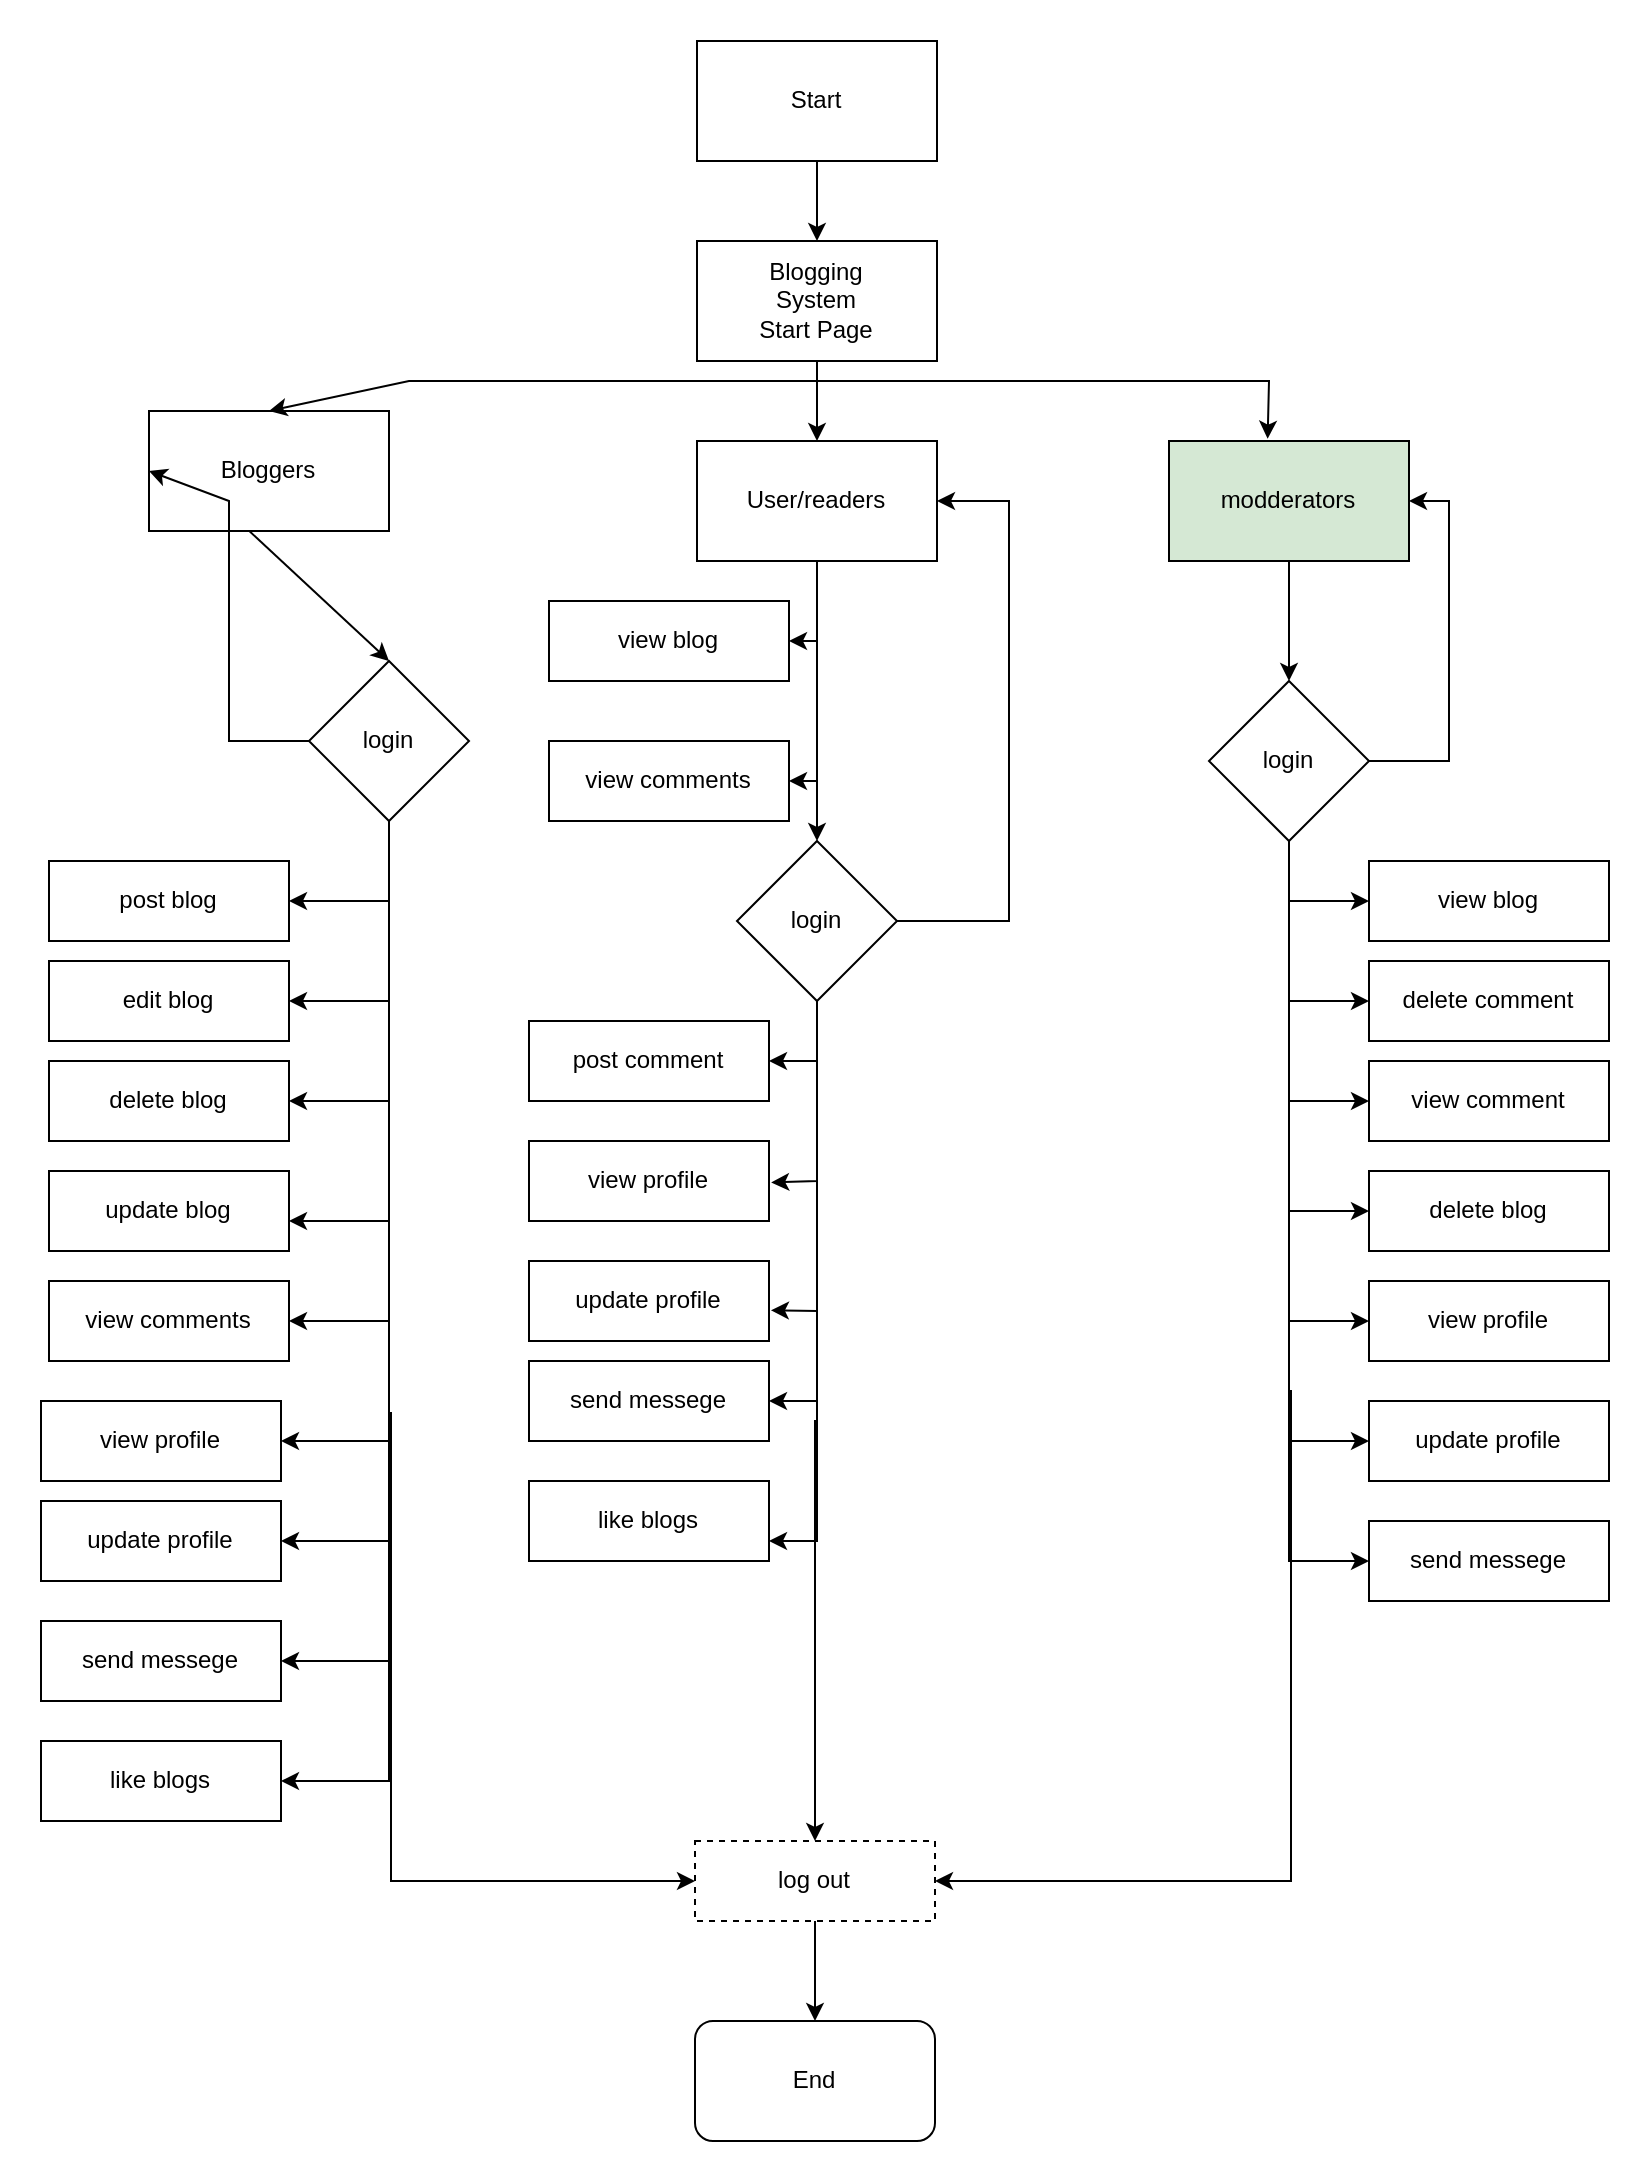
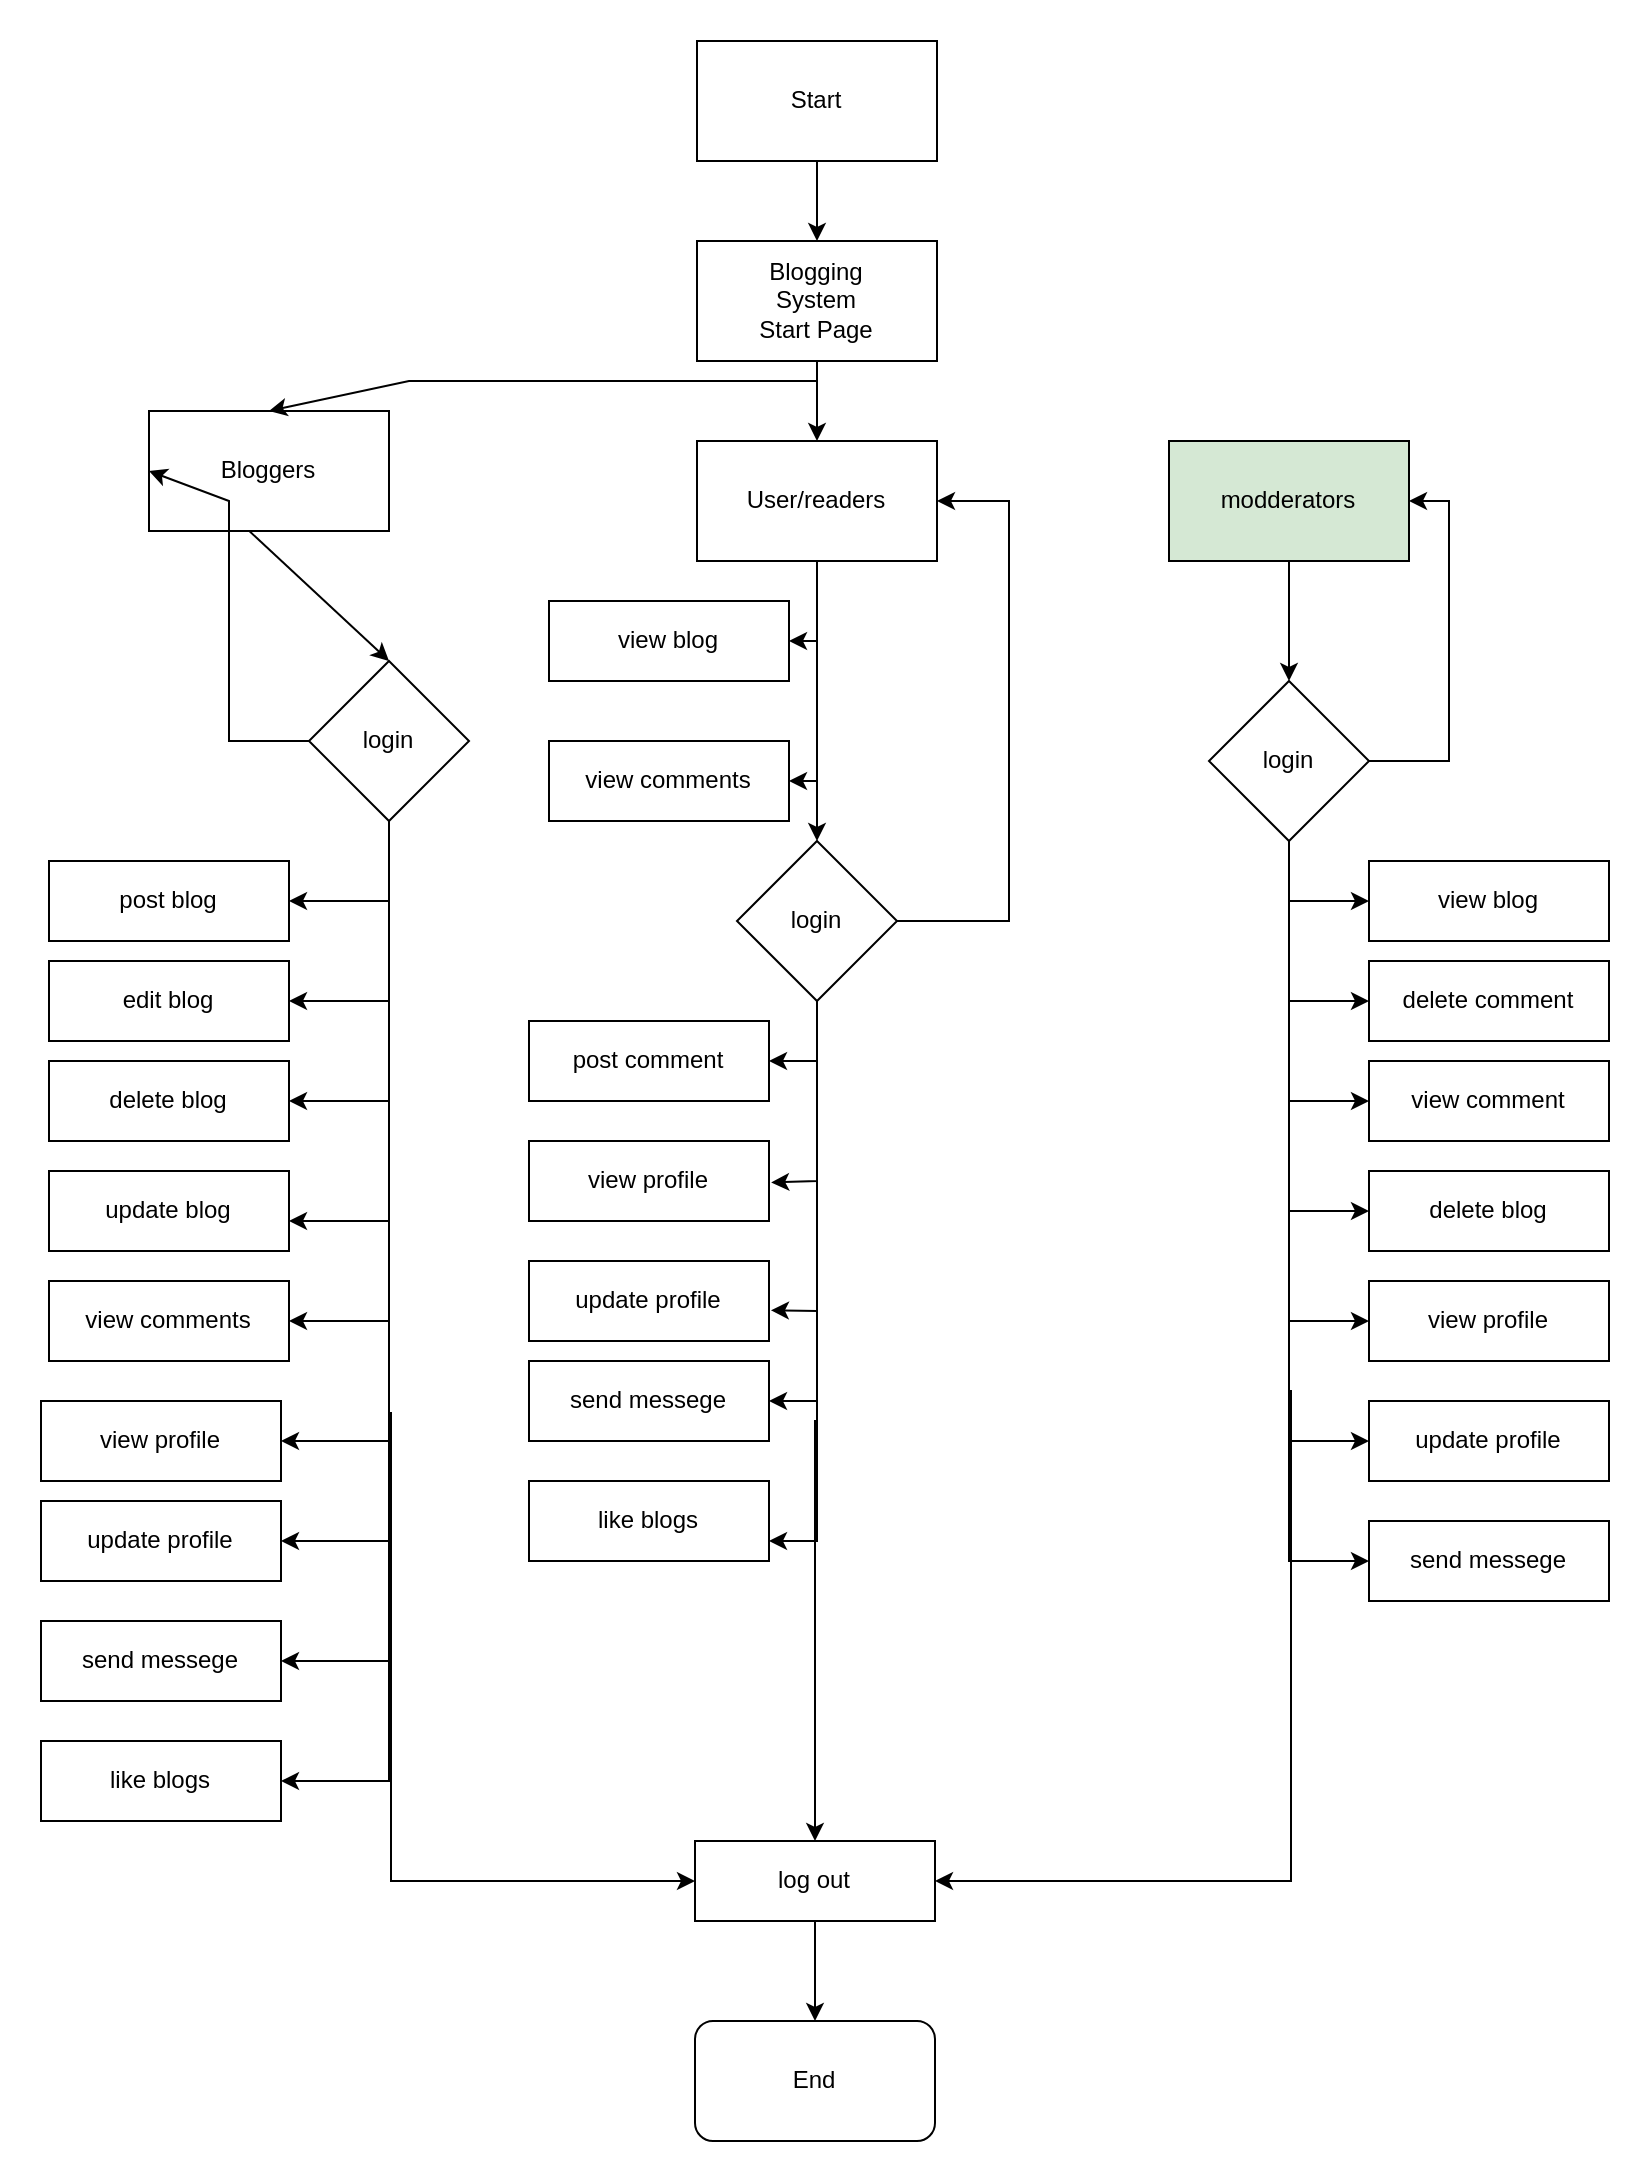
edge "Blogging System Start Page" -> "modderators": removed
node "log out": style dashed -> solid
